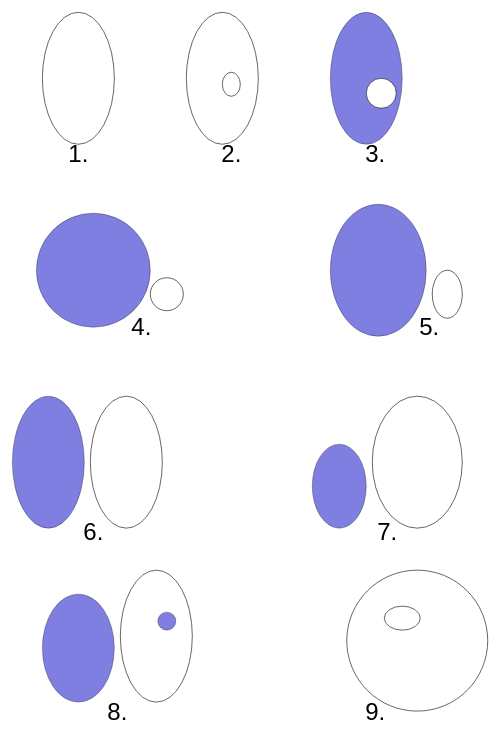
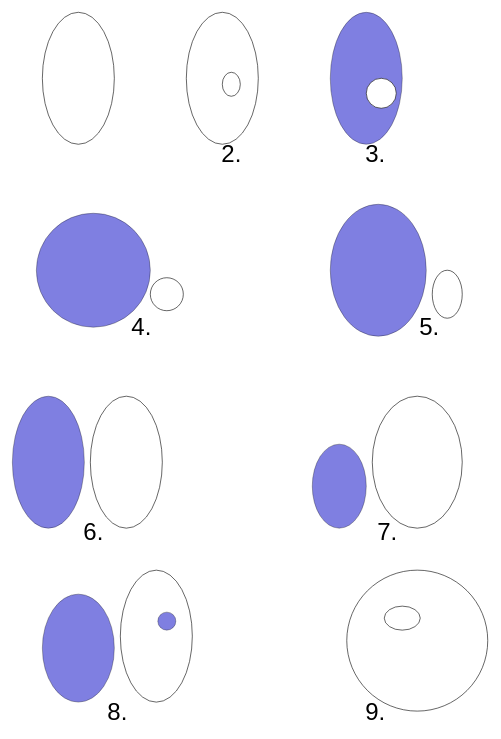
node "1.": removed
